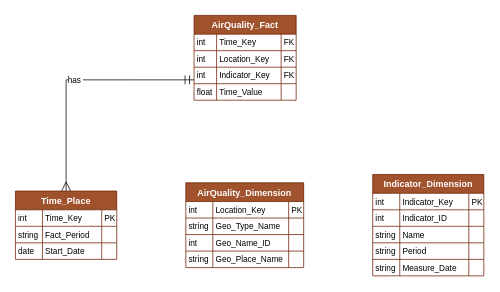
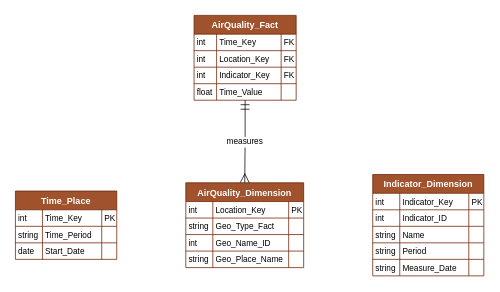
edge "AirQuality_Fact" -- "Time_Place": removed, label "has"
edge "AirQuality_Fact" -- "AirQuality_Dimension": added, label "measures"
node "Geo_Type_Name": label "Geo_Type_Name" -> "Geo_Type_Fact"
node "Fact_Period": label "Fact_Period" -> "Time_Period"
